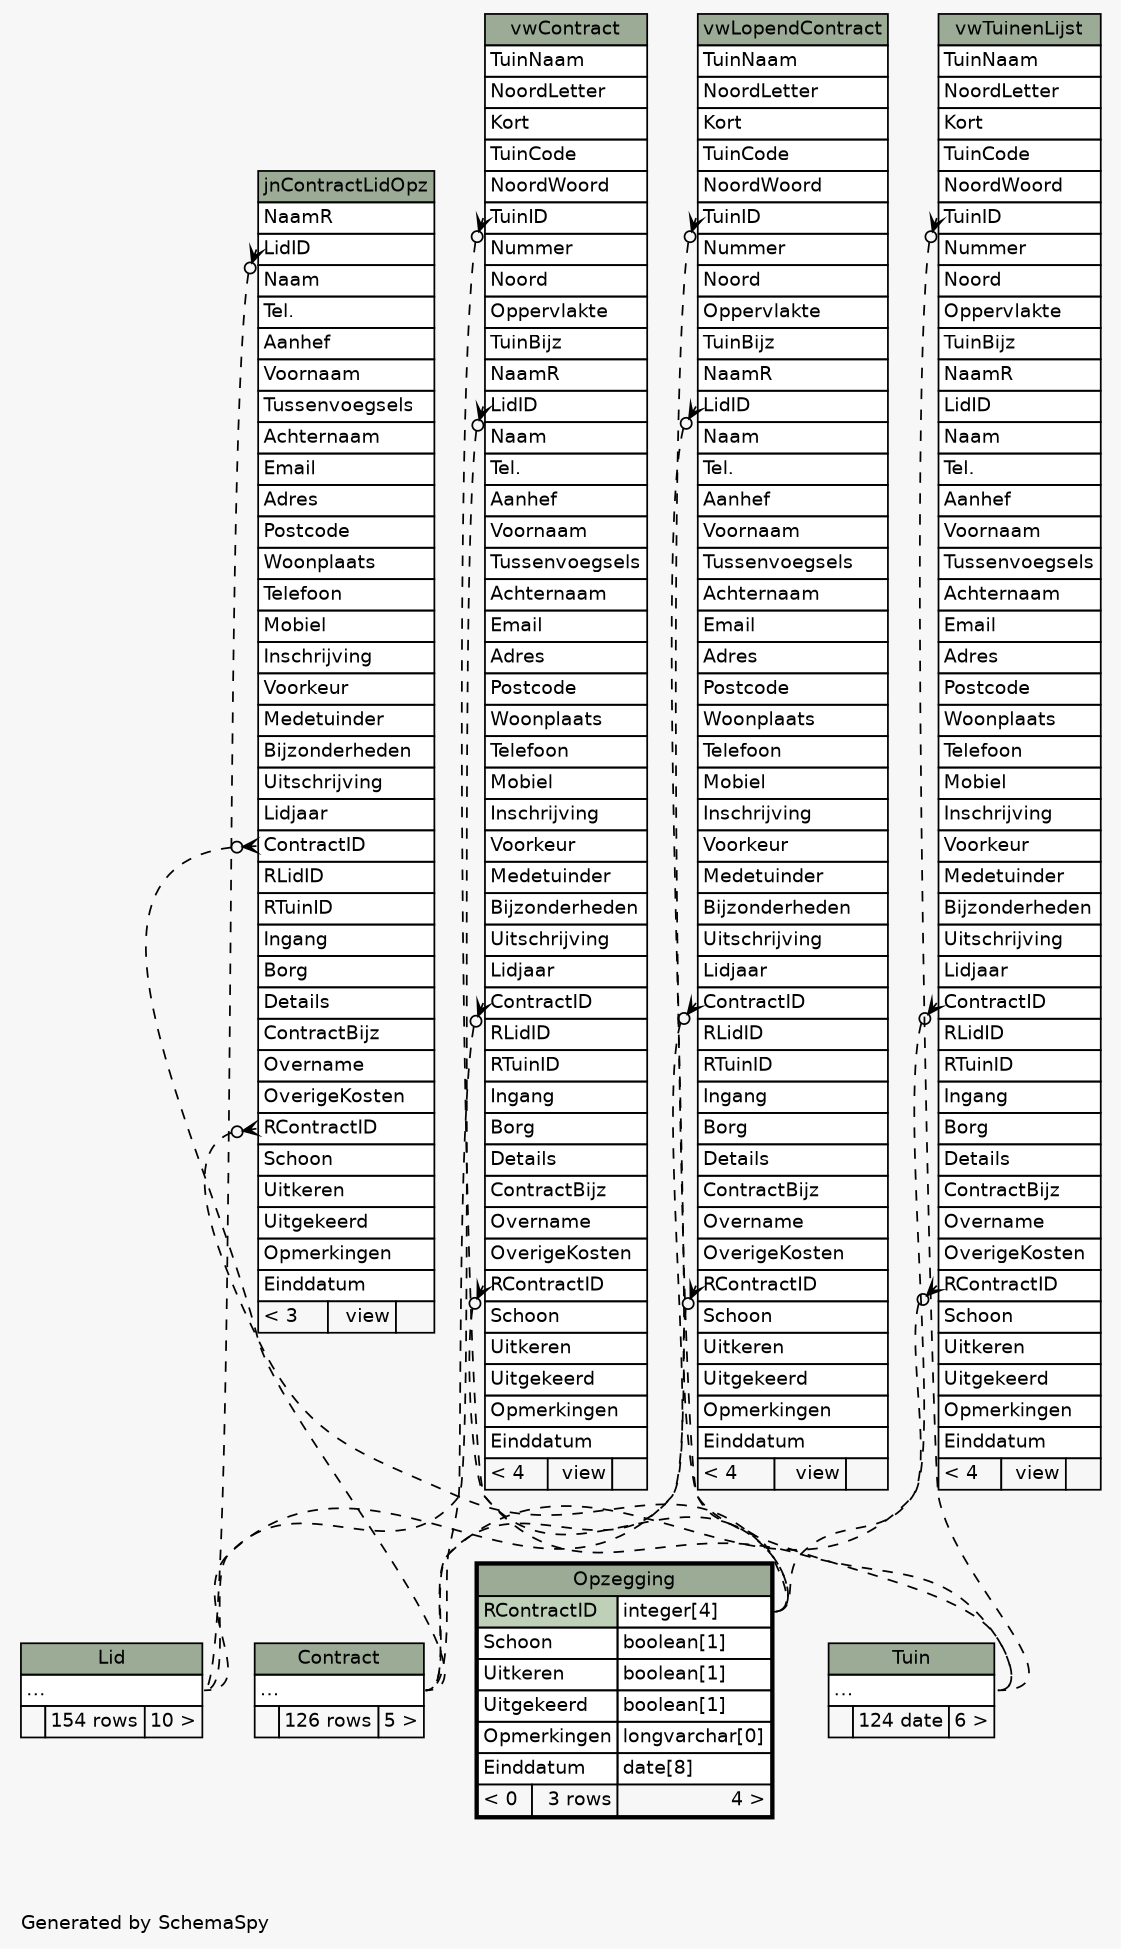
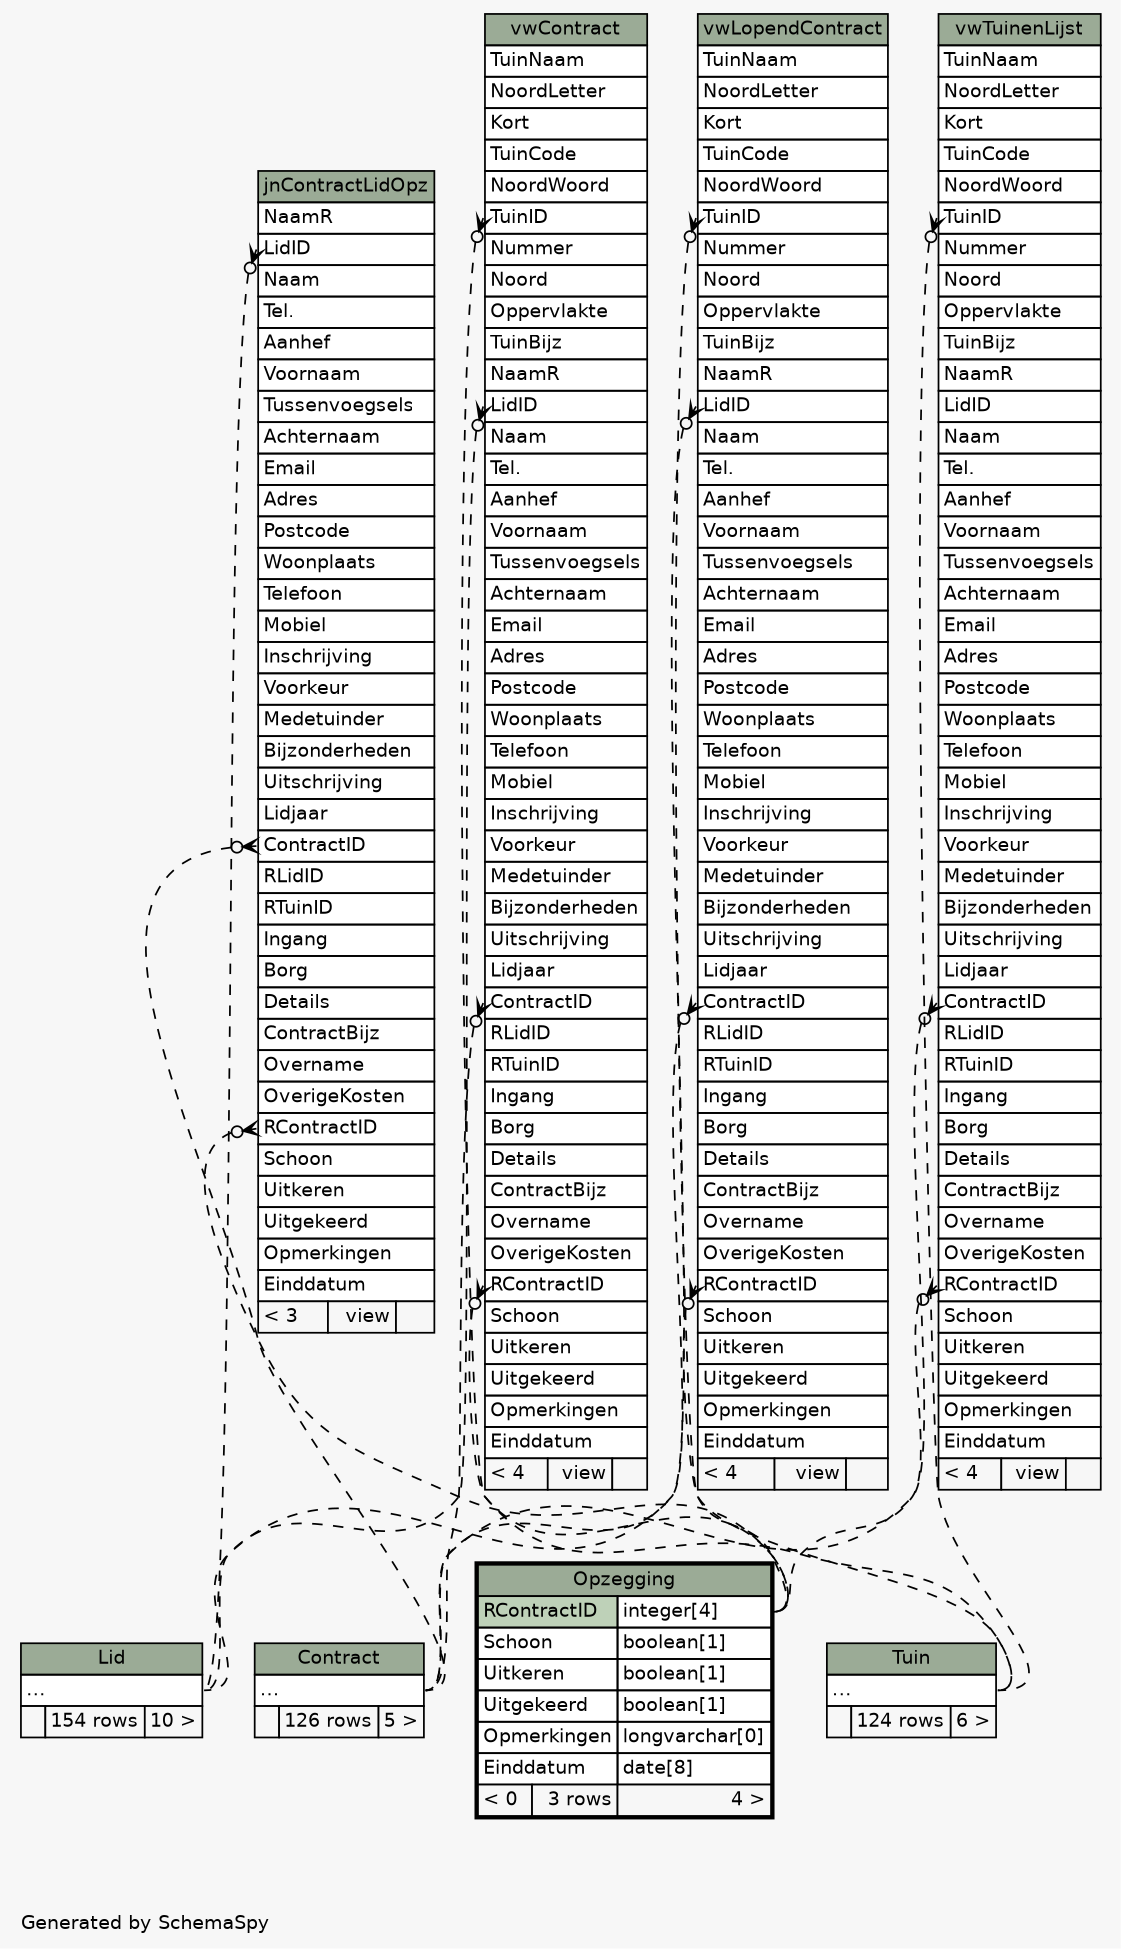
node "Tuin": text "124 date" -> "124 rows"
